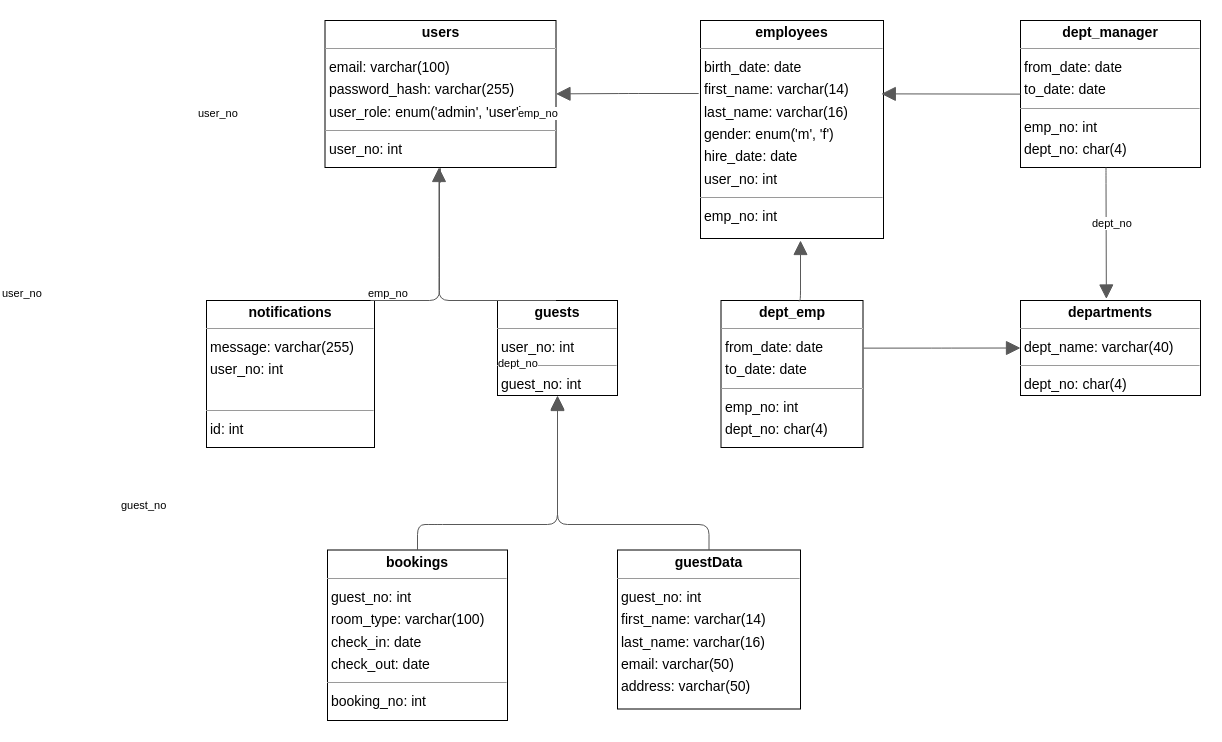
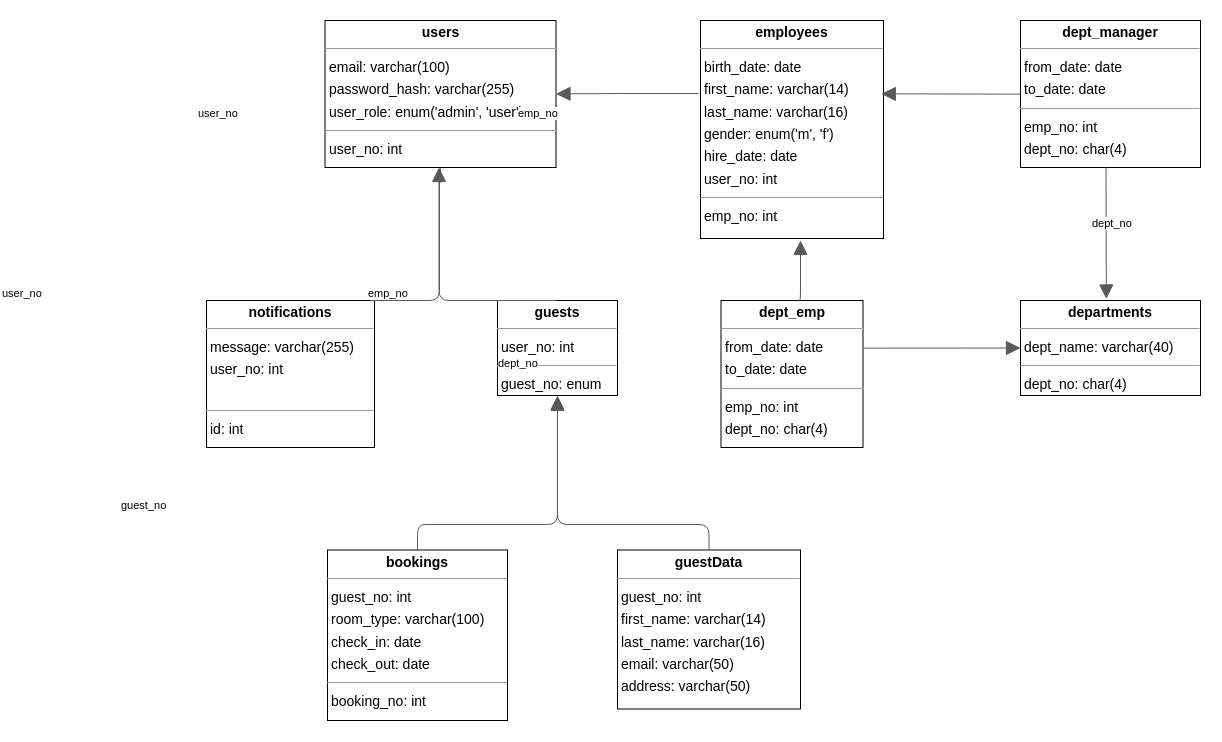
node "guests user_no: int guest_no: int": label "guests user_no: int guest_no: int" -> "guests user_no: int guest_no: enum"
